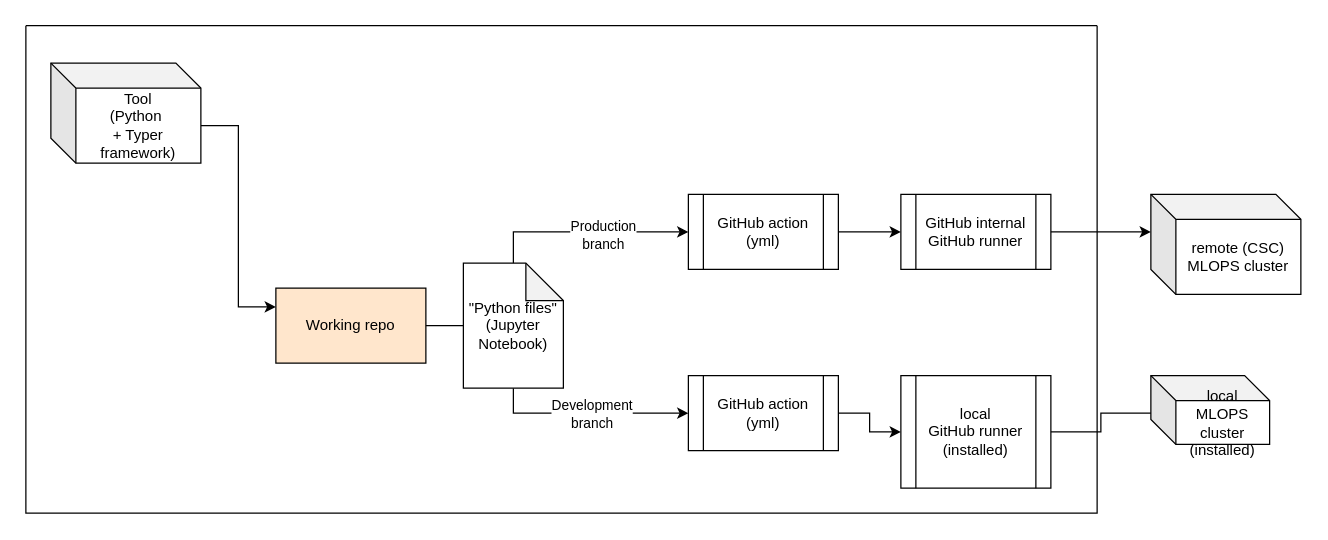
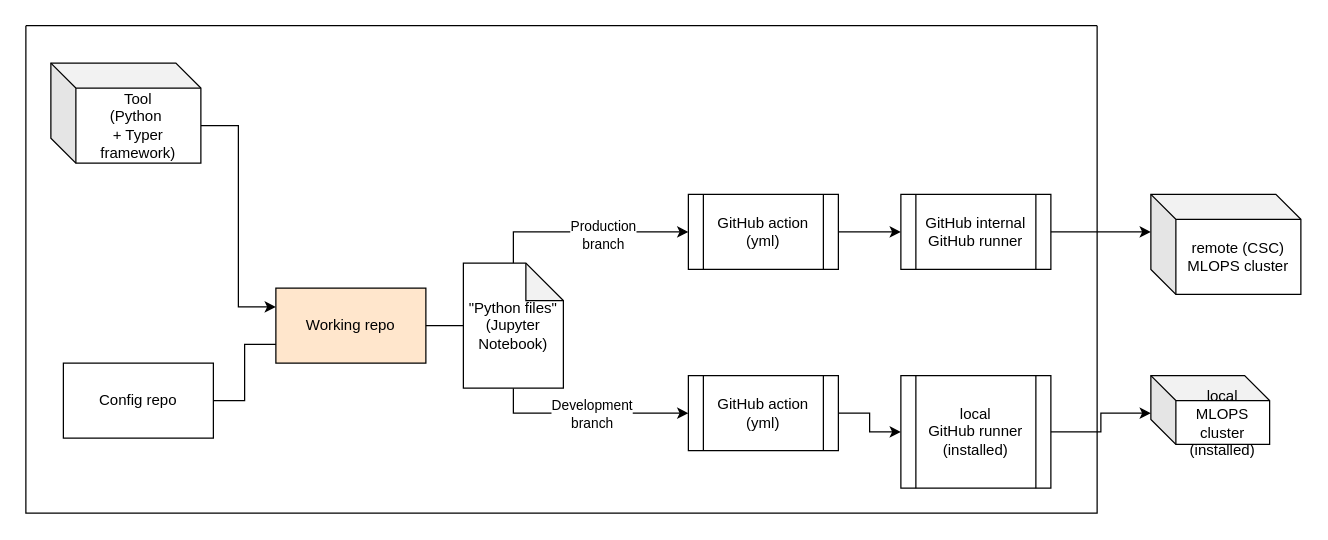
edge "Working repo" -- "Config repo": added
node "Config repo": added
edge "local MLOPS cluster (installed)" -- "local GitHub runner (installed)": arrowhead none -> classic
